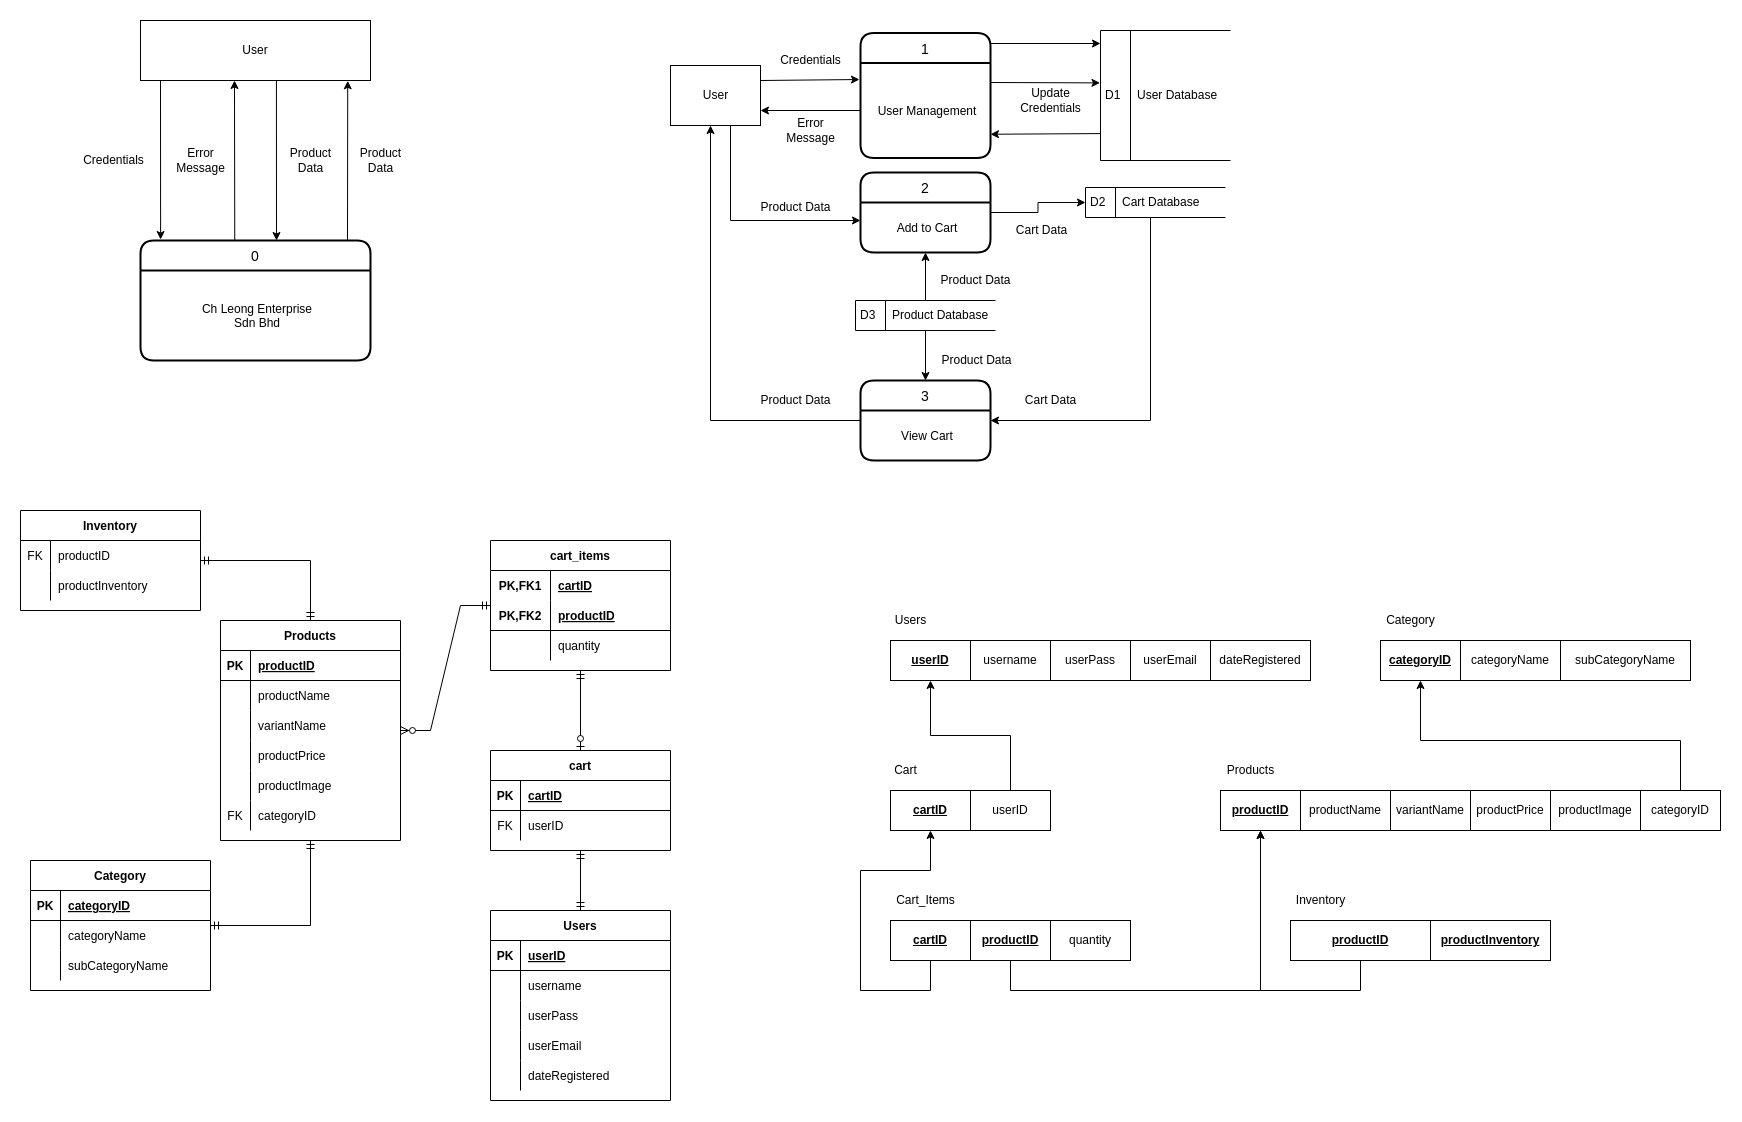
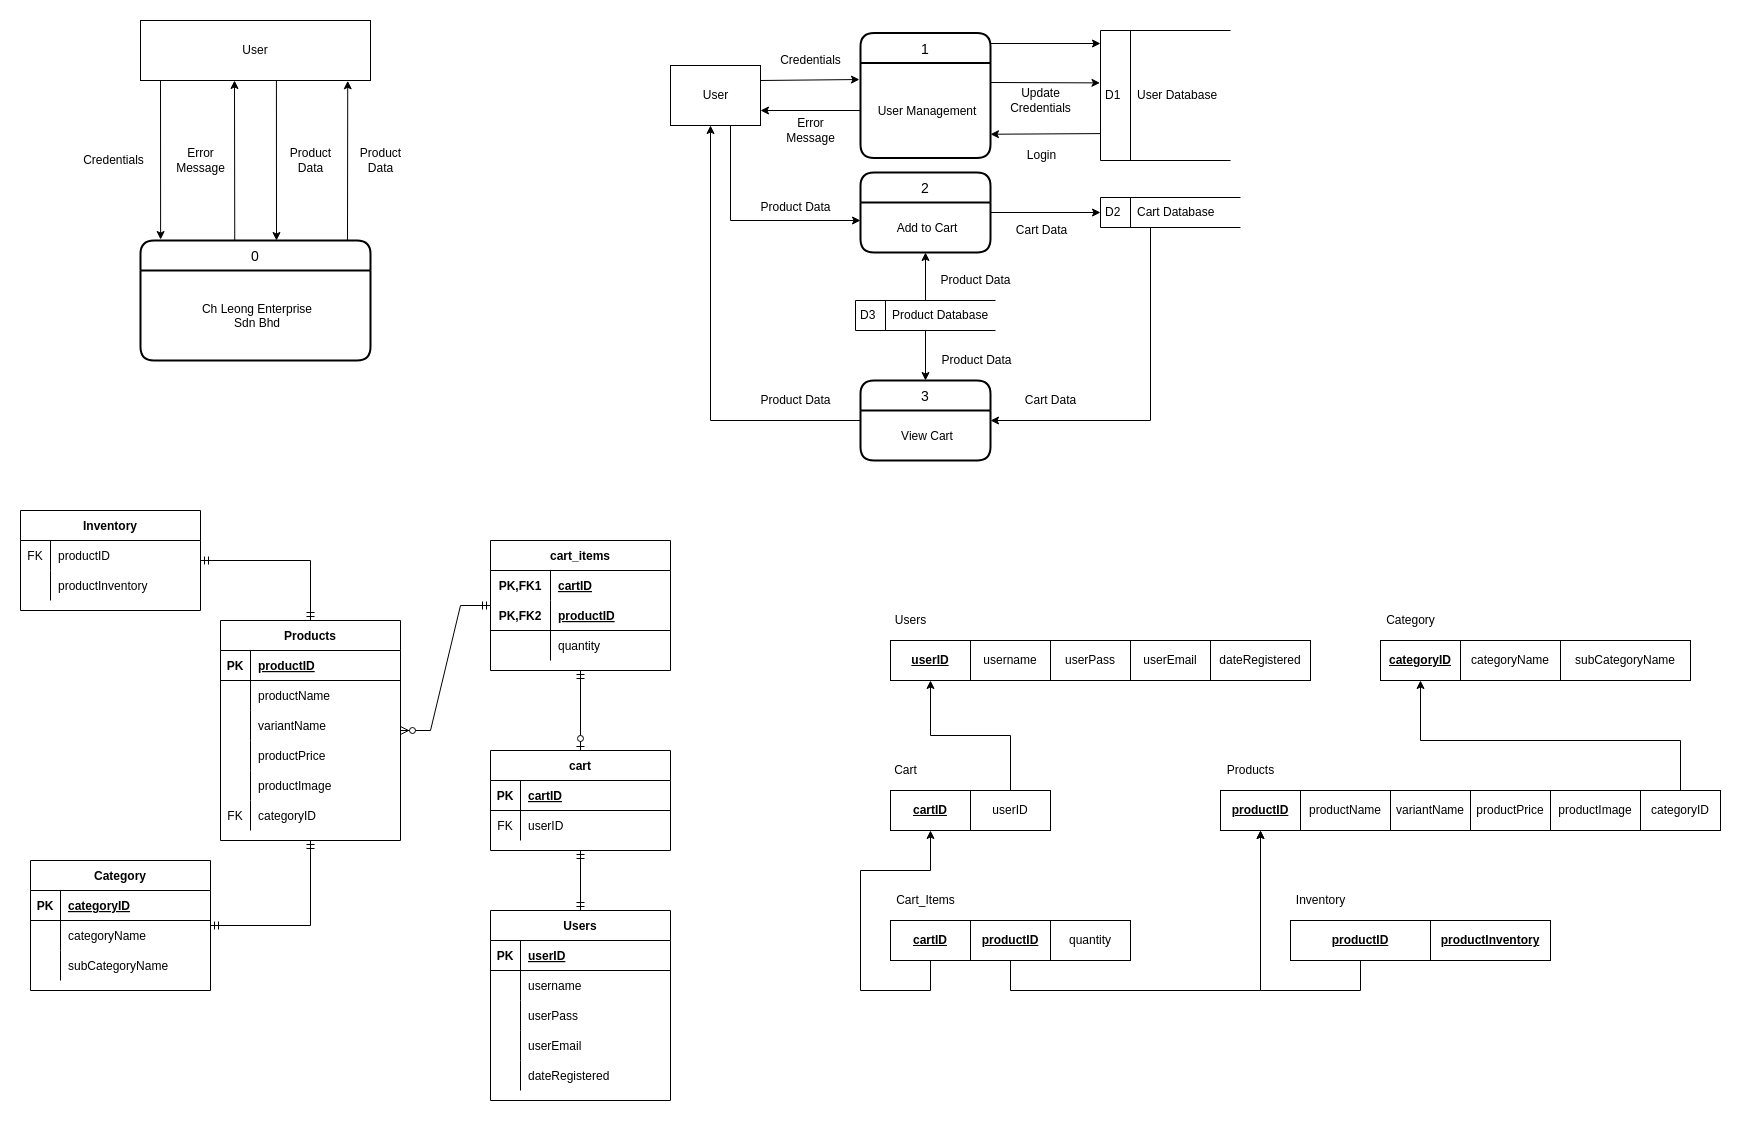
node "Update Credentials": moved (1051, 101) -> (1041, 101)
node "Login": added
node "D2 Cart Database": moved (1156, 203) -> (1171, 213)
